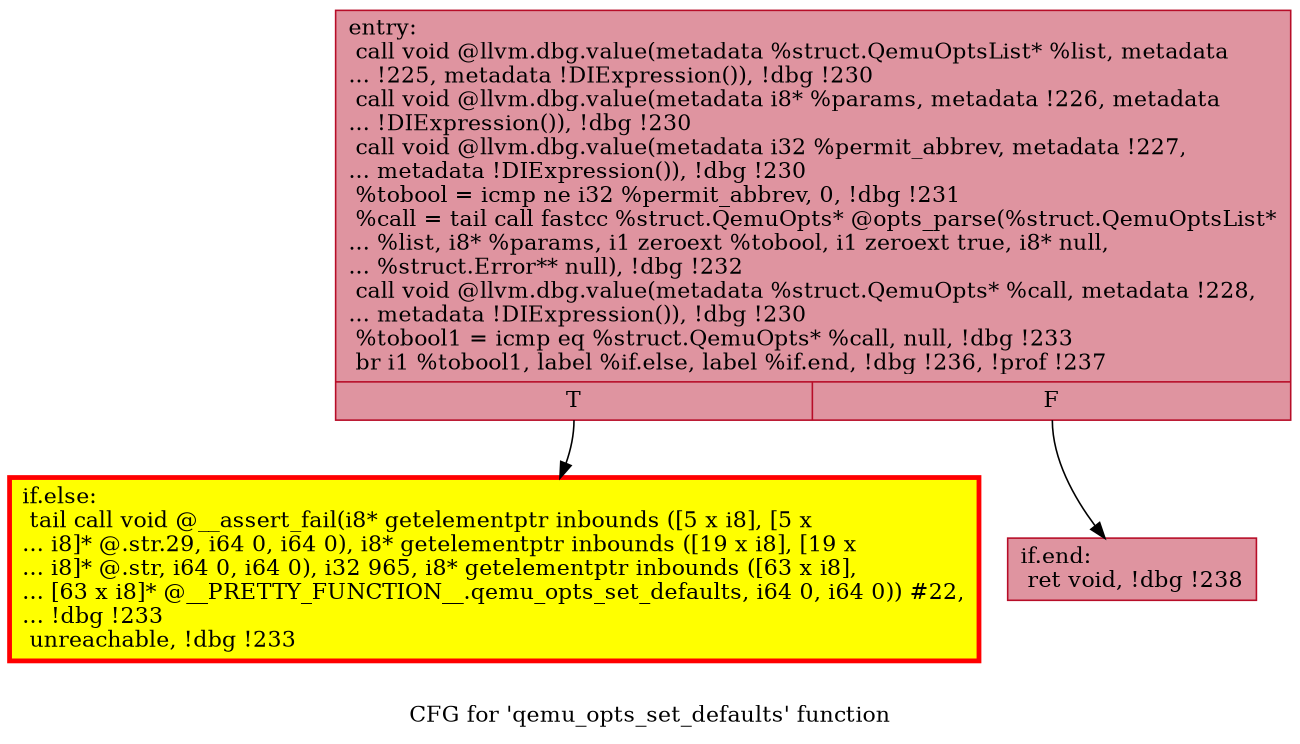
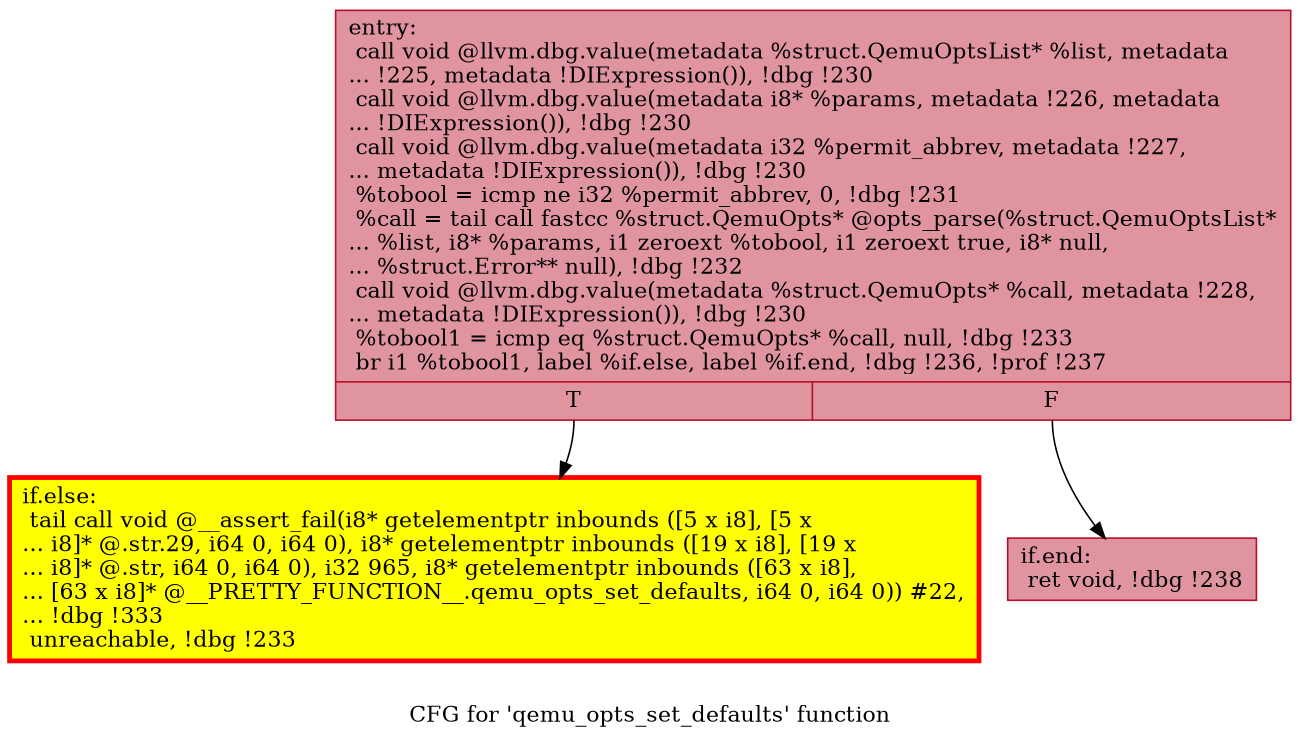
node "if.else:": text "... !dbg !233" -> "... !dbg !333"
